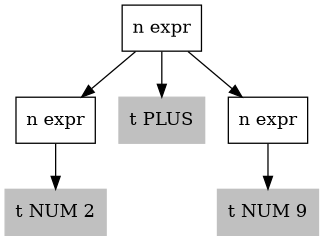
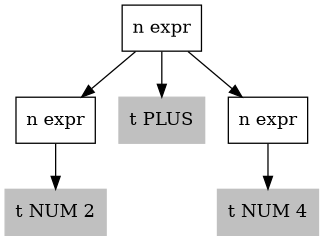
node "t NUM 9": label "t NUM 9" -> "t NUM 4"
